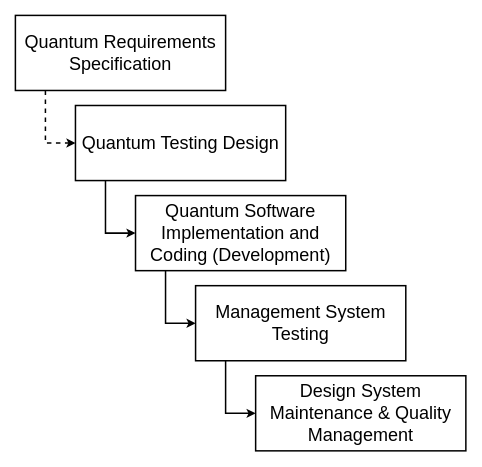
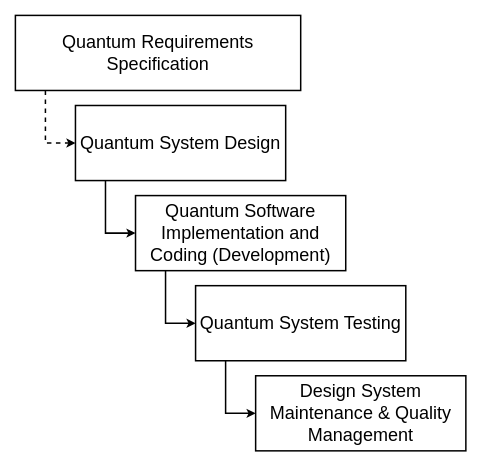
node "Quantum Requirements Specification": size 210x75 -> 285x75
node "Quantum Testing Design": label "Quantum Testing Design" -> "Quantum System Design"
node "Management System Testing": label "Management System Testing" -> "Quantum System Testing"
